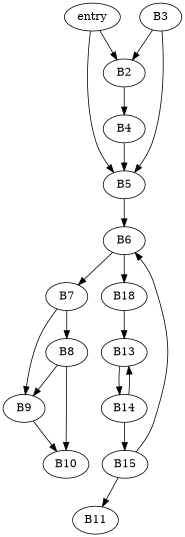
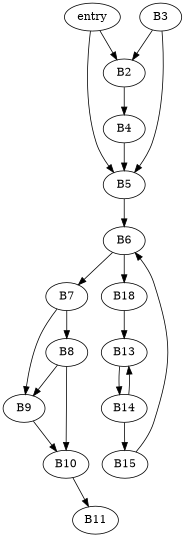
edge "B15" -> "B11": now "B10" -> "B11"
